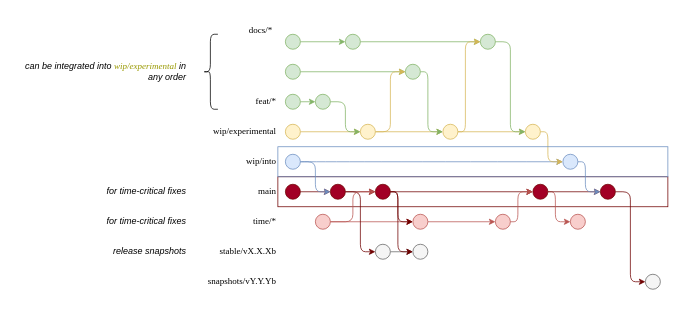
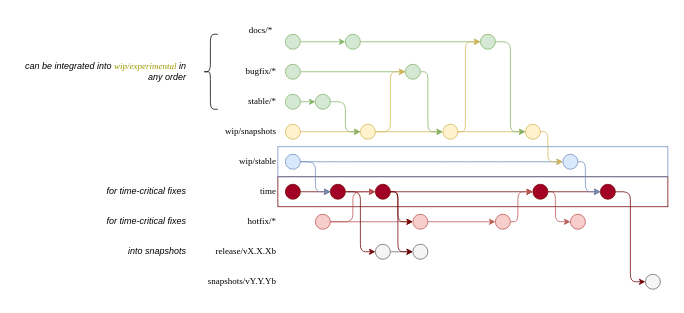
node "bugfix/*": added
node "feat/*": label "feat/*" -> "stable/*"
node "wip/experimental": label "wip/experimental" -> "wip/snapshots"
node "wip/into": label "wip/into" -> "wip/stable"
node "main": label "main" -> "time"
node "time/*": label "time/*" -> "hotfix/*"
node "release snapshots": label "release snapshots" -> "into snapshots"
node "stable/vX.X.Xb": label "stable/vX.X.Xb" -> "release/vX.X.Xb"
